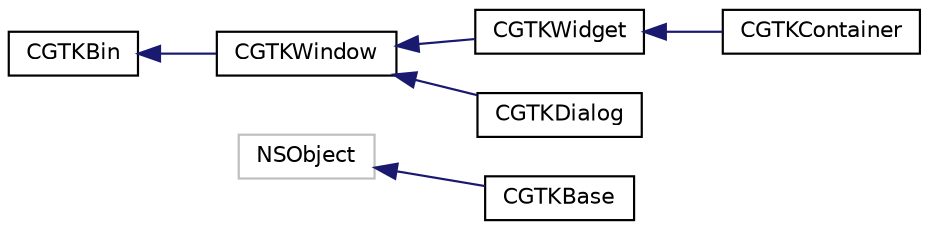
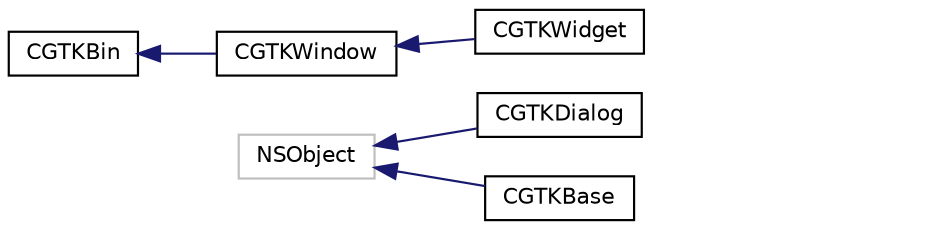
node "CGTKContainer": removed
edge "CGTKDialog" -> "CGTKWindow": now "CGTKDialog" -> "NSObject"
